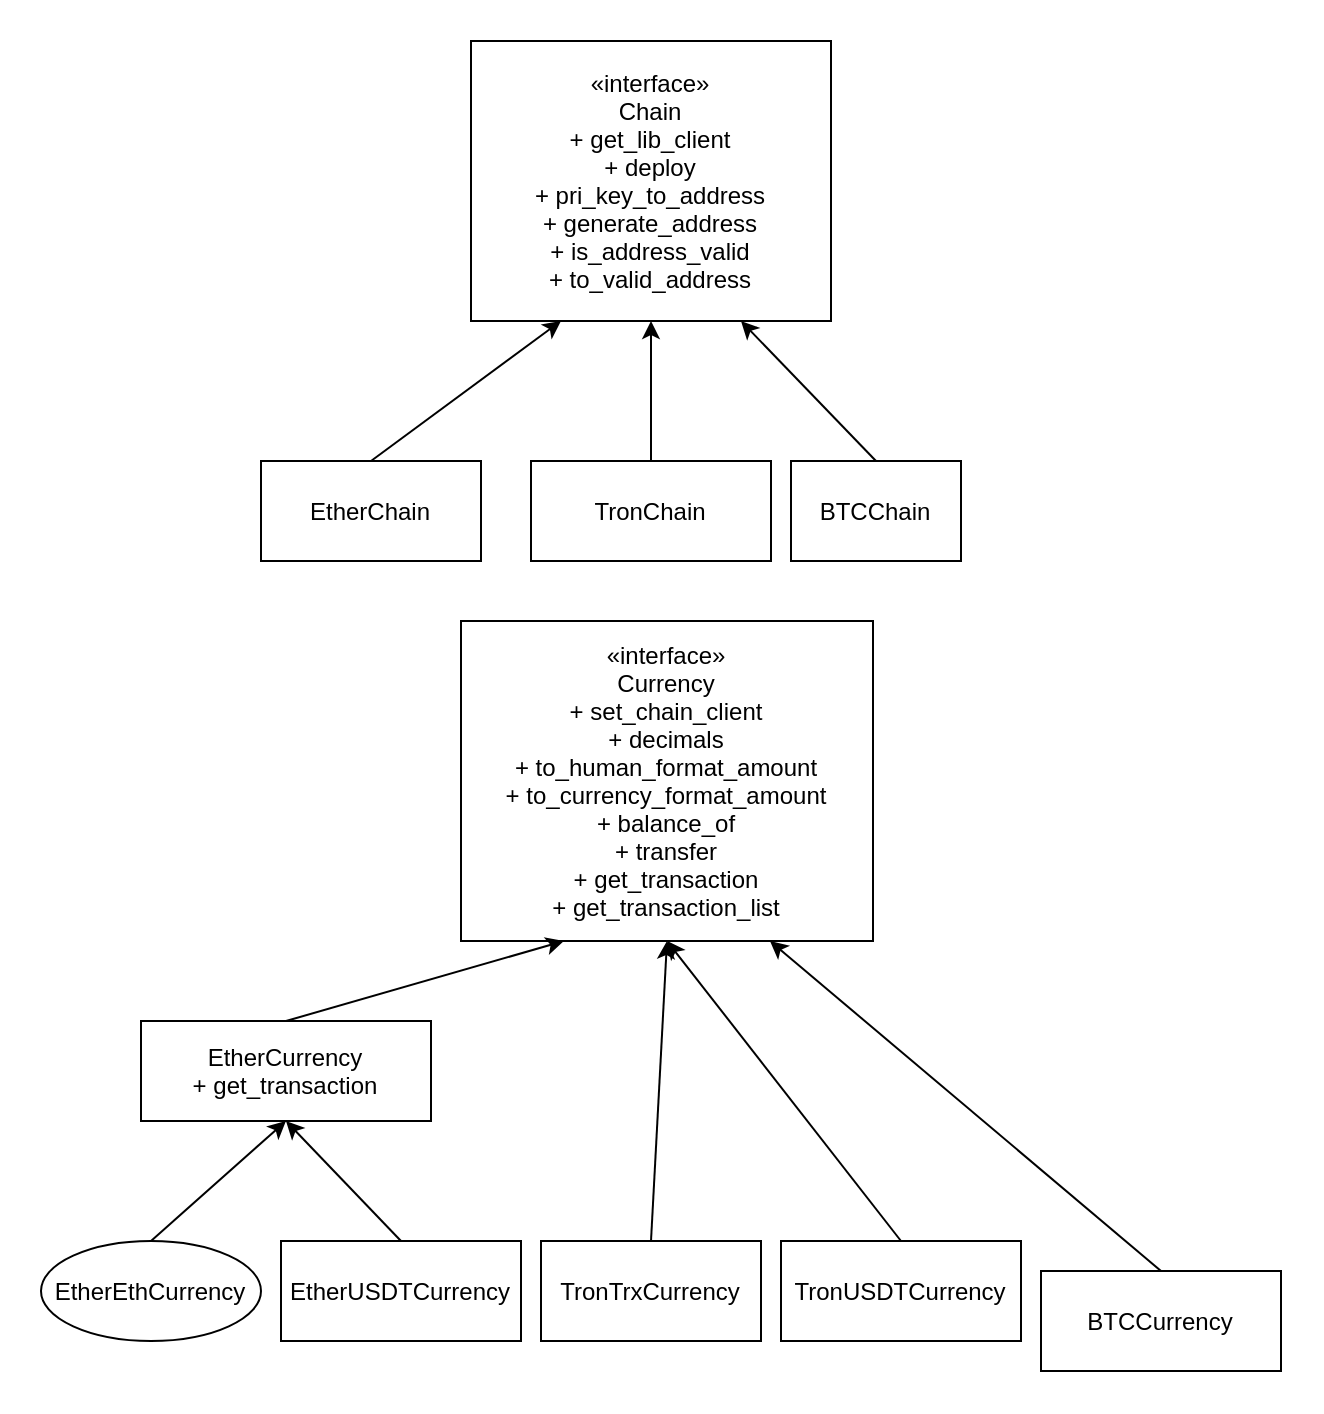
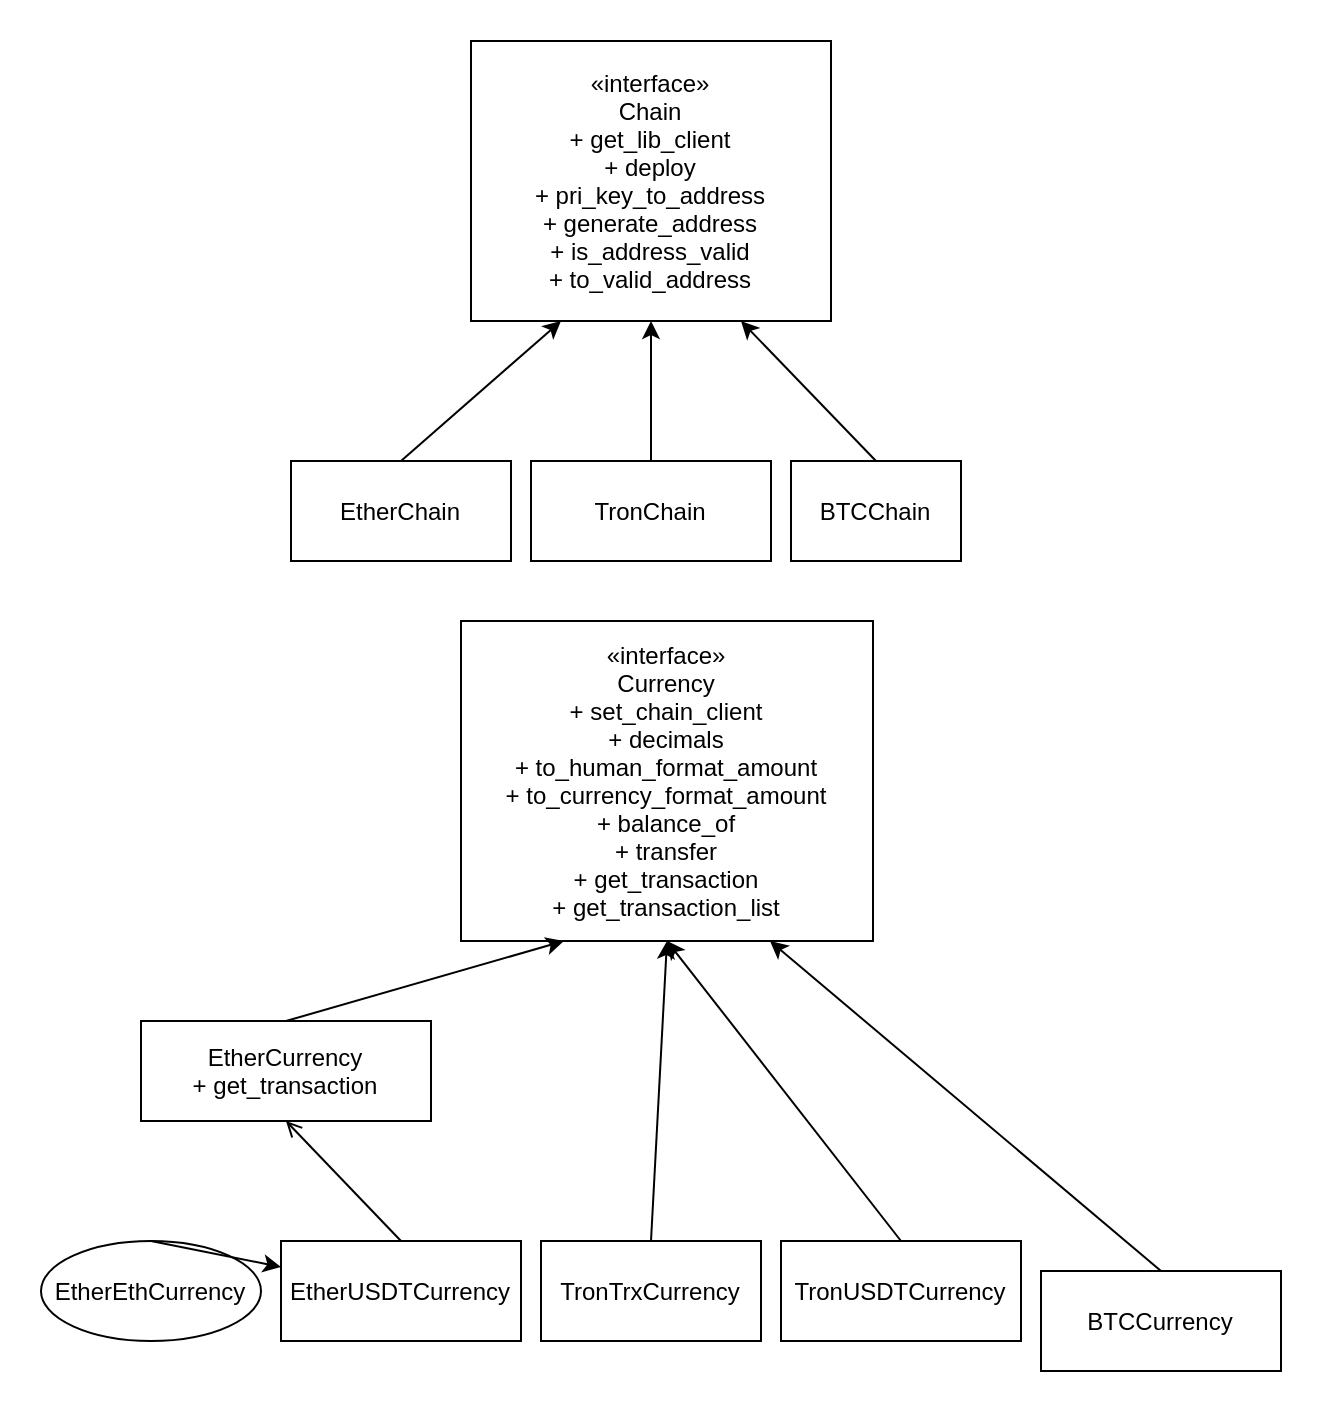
node "EtherChain": moved (371, 511) -> (401, 511)
edge "EtherUSDTCurrency" -> "EtherCurrency + get_transaction": arrowhead classic -> open
edge "EtherEthCurrency" -> "EtherCurrency + get_transaction": now "EtherEthCurrency" -> "EtherUSDTCurrency"
